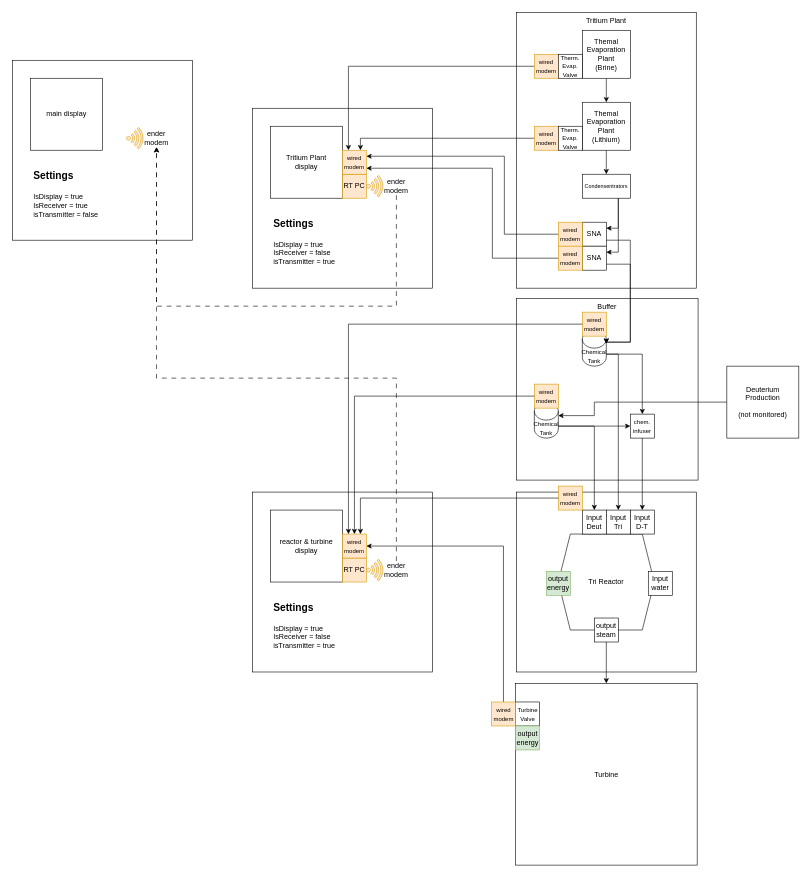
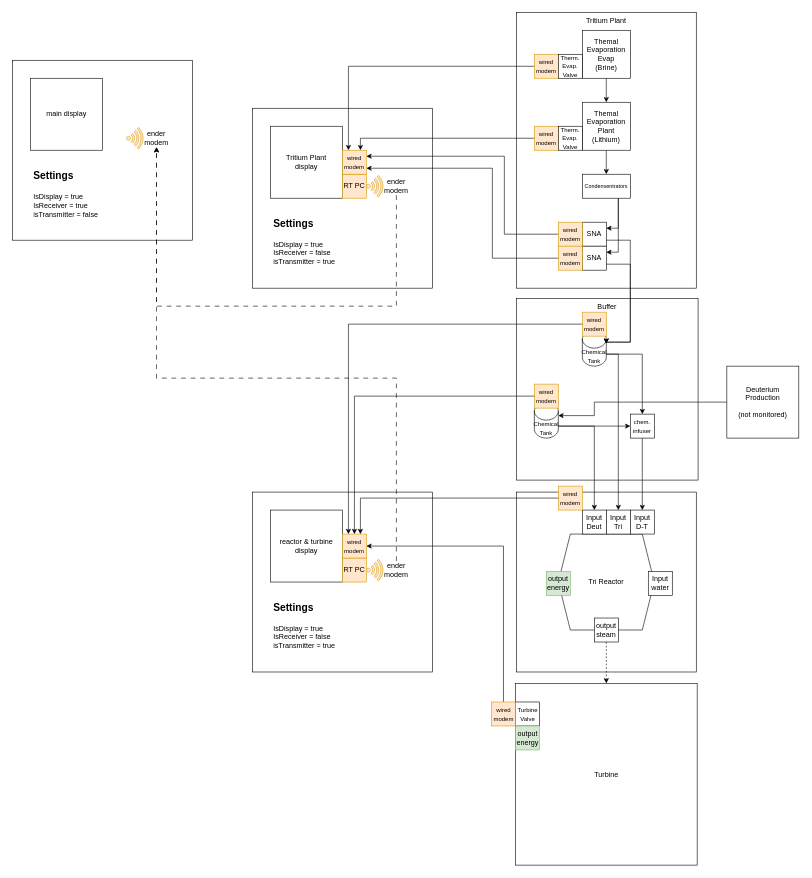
node "Themal Evaporation Plant (Brine)": label "Themal Evaporation Plant (Brine)" -> "Themal Evaporation Evap (Brine)"
edge "output steam" -> "Turbine": style solid -> dashed
